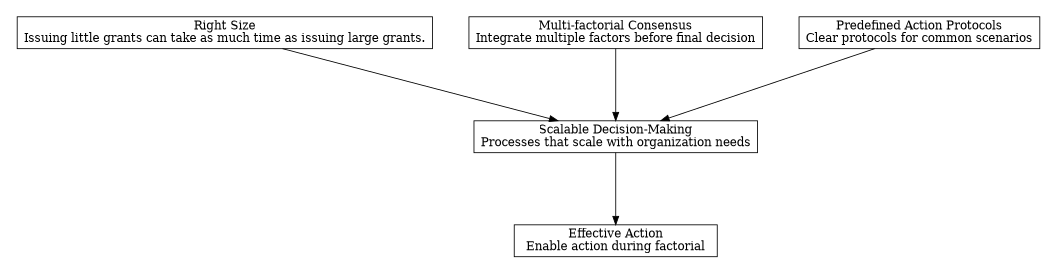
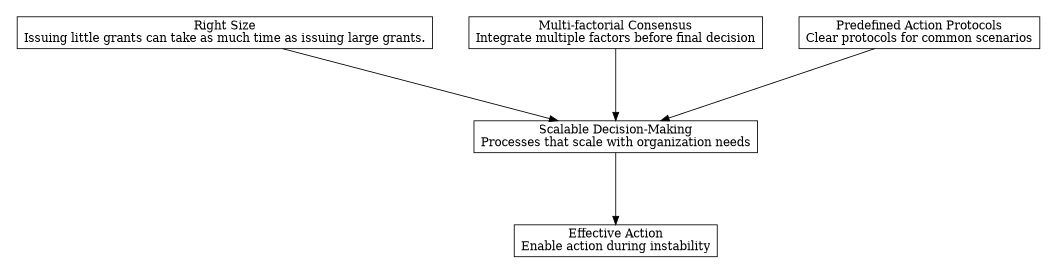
node "Effective Action Enable action during factorial": label "Effective Action Enable action during factorial" -> "Effective Action Enable action during instability"
